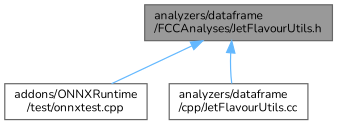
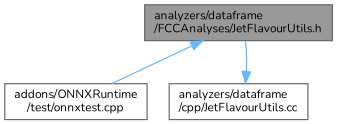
edge "analyzers/dataframe /cpp/JetFlavourUtils.cc" -> "analyzers/dataframe /FCCAnalyses/JetFlavourUtils.h": reversed
